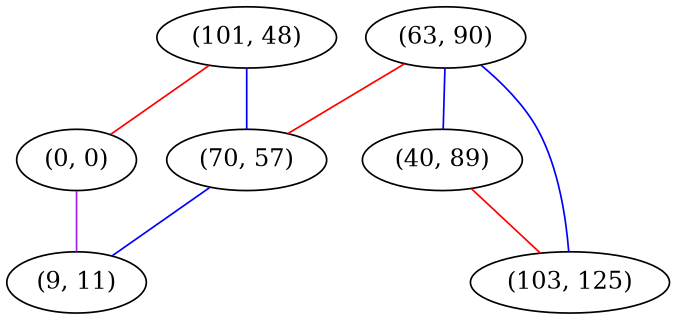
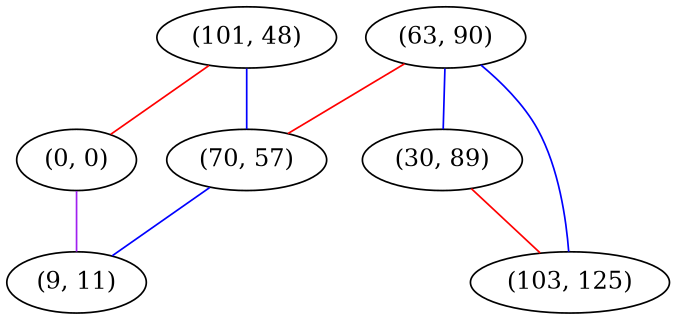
node "(40, 89)": label "(40, 89)" -> "(30, 89)"
